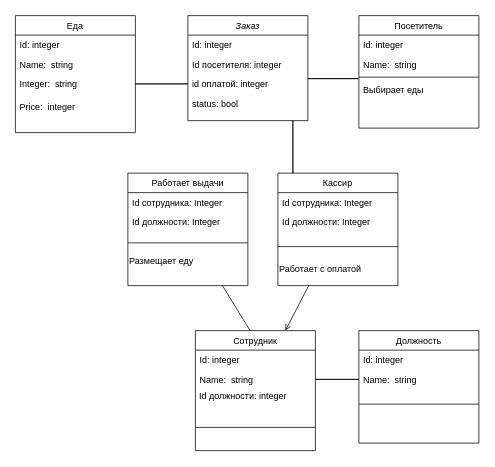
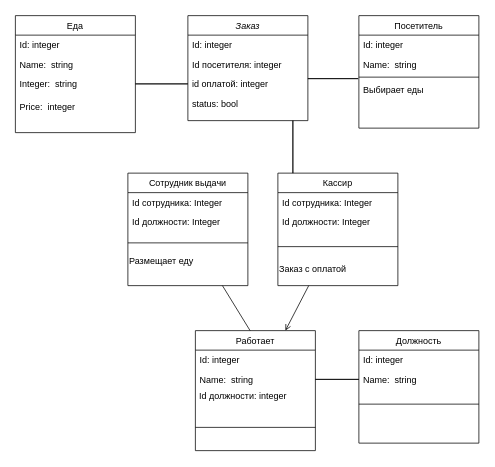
node "Работает выдачи": label "Работает выдачи" -> "Сотрудник выдачи"
node "Работает с оплатой": label "Работает с оплатой" -> "Заказ с оплатой"
node "Сотрудник": label "Сотрудник" -> "Работает"
